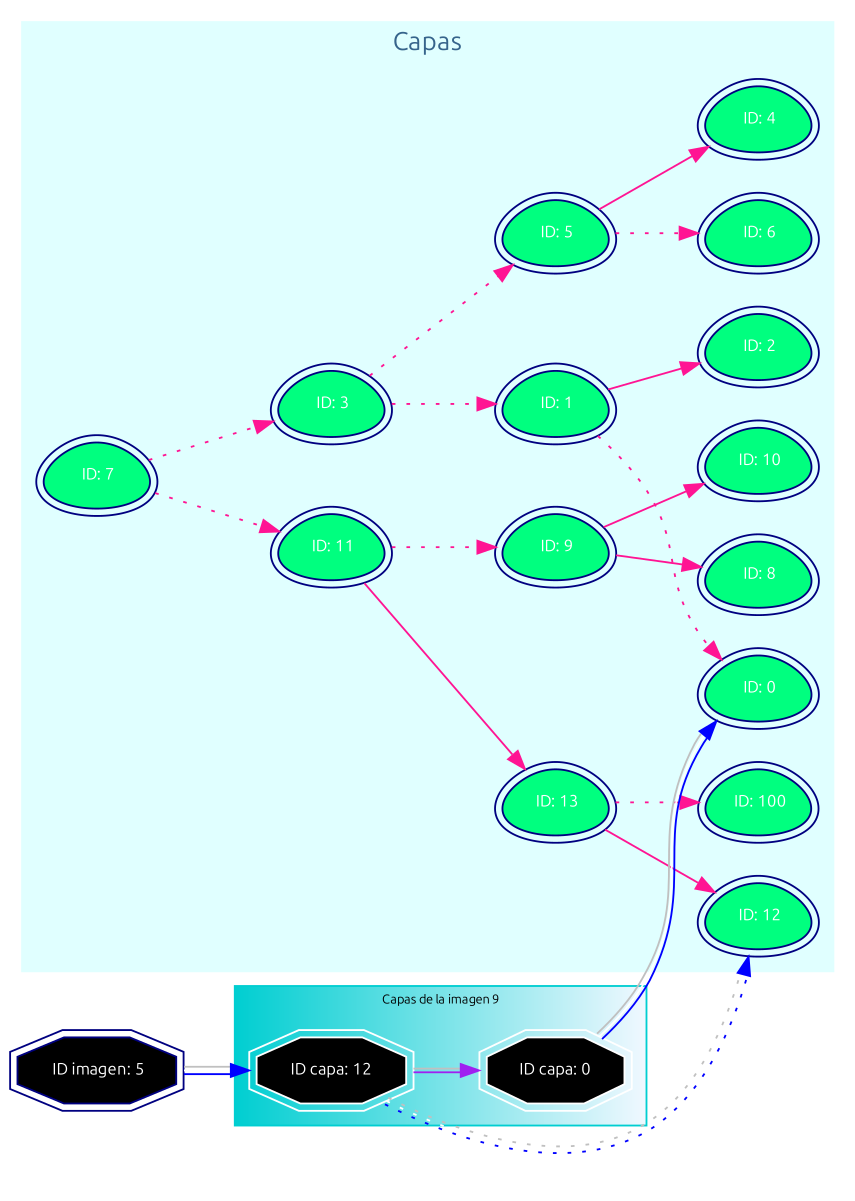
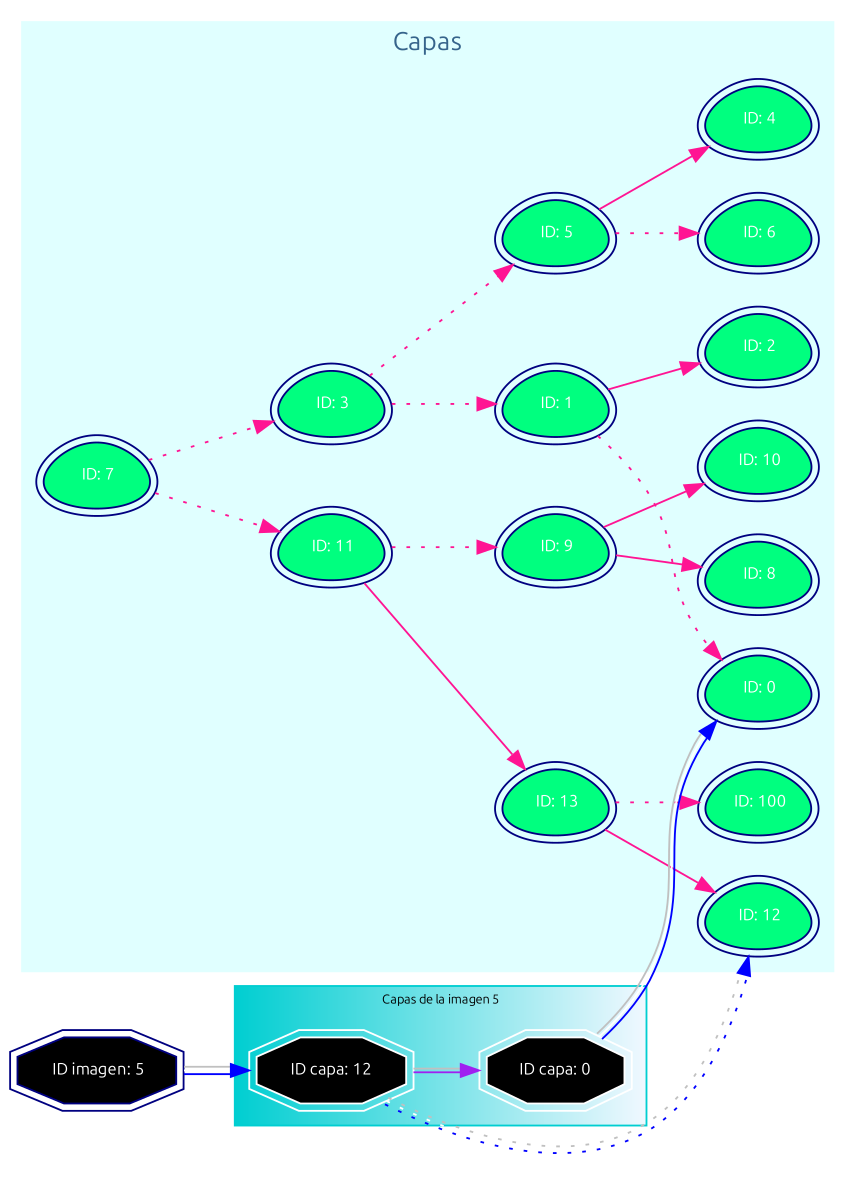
cluster "Capas de la imagen 9": label "Capas de la imagen 9" -> "Capas de la imagen 5"
